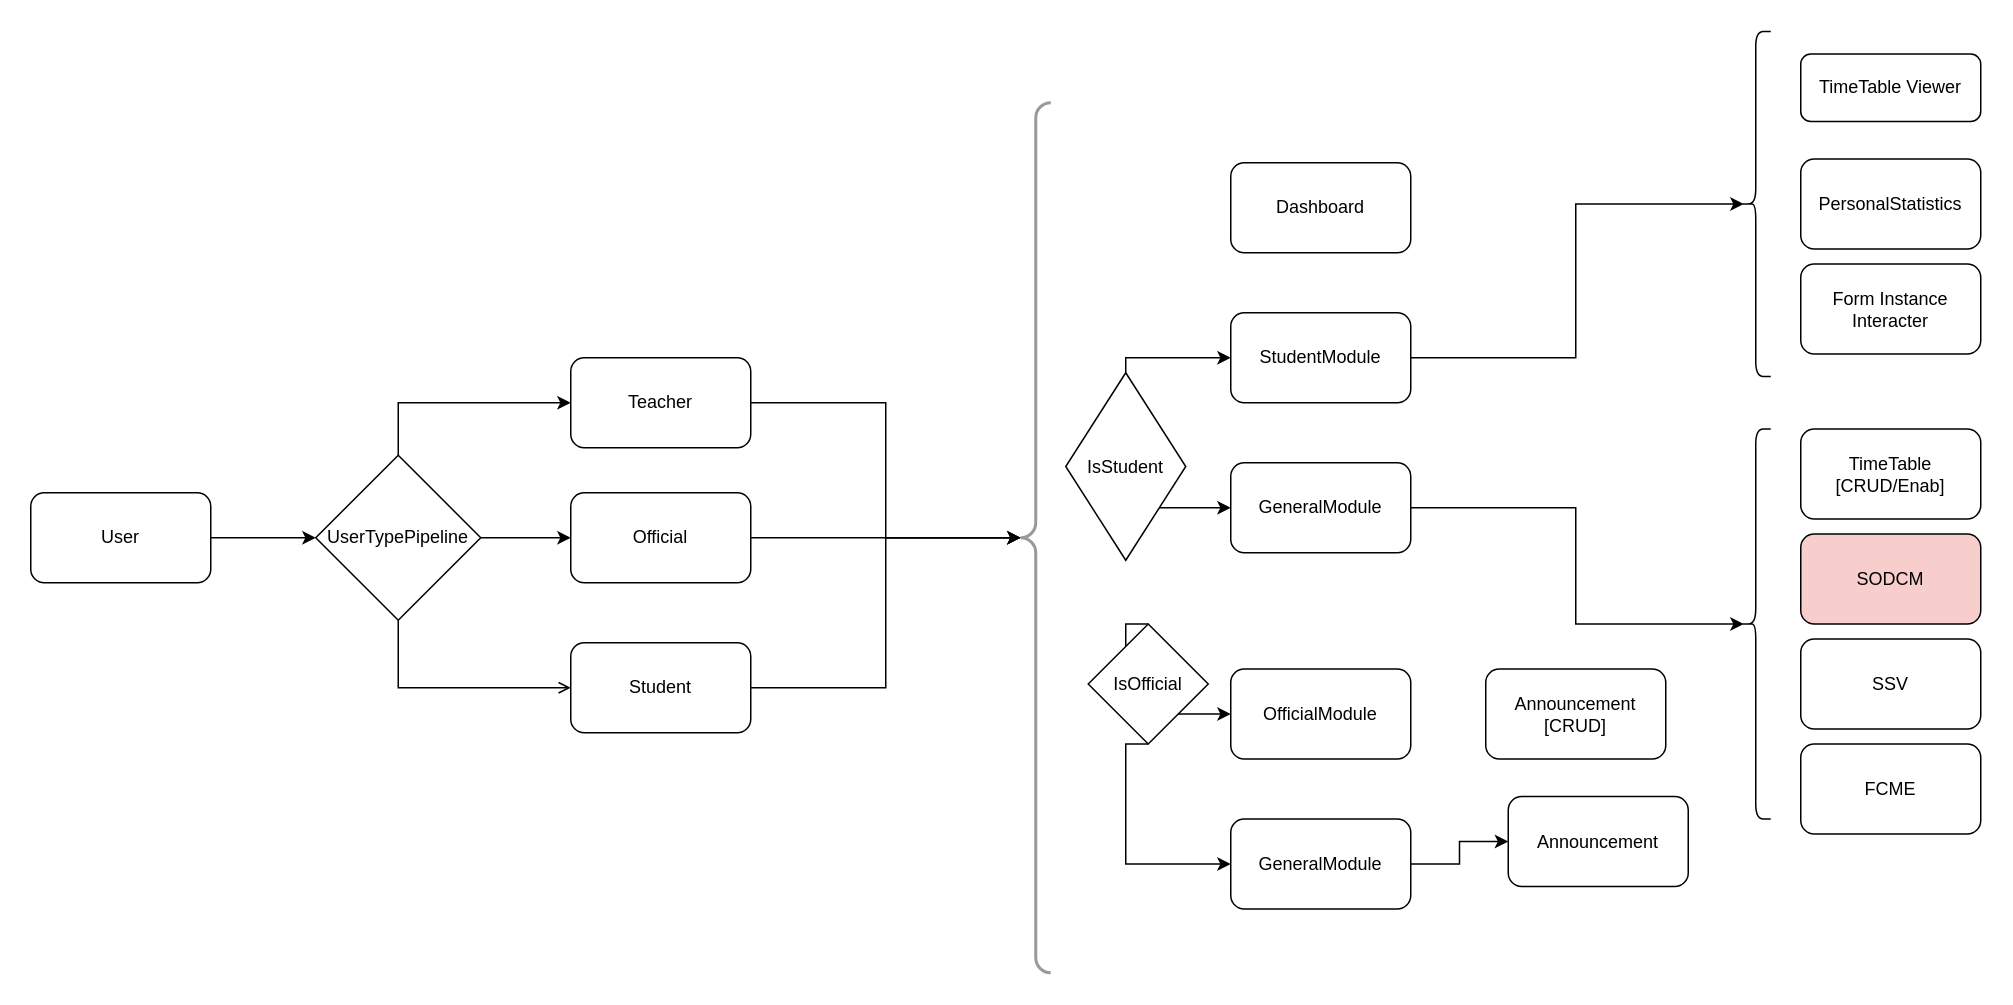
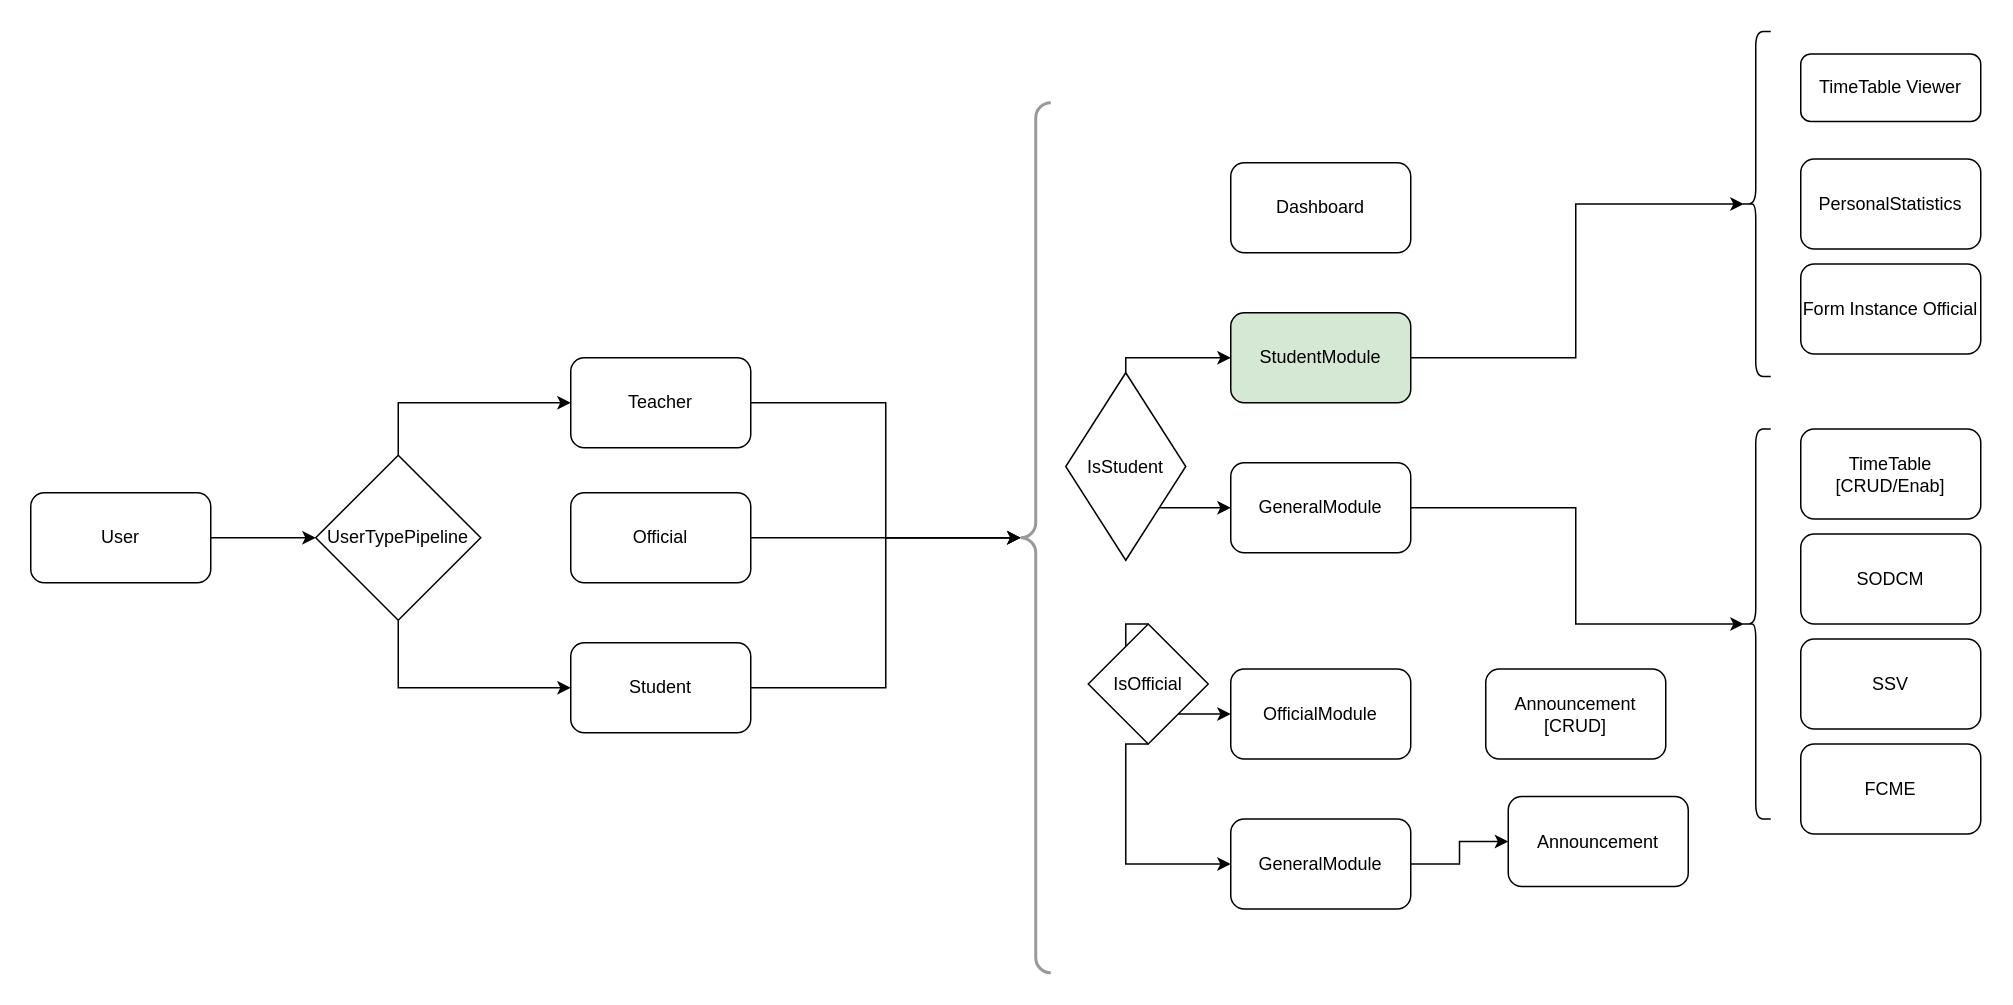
node "Form Instance Interacter": label "Form Instance Interacter" -> "Form Instance Official"
node "StudentModule": fillcolor #ffffff -> #d5e8d4
edge "UserTypePipeline" -> "Official": removed
node "SODCM": fillcolor #f8cecc -> #ffffff
edge "UserTypePipeline" -> "Student": arrowhead open -> classic
